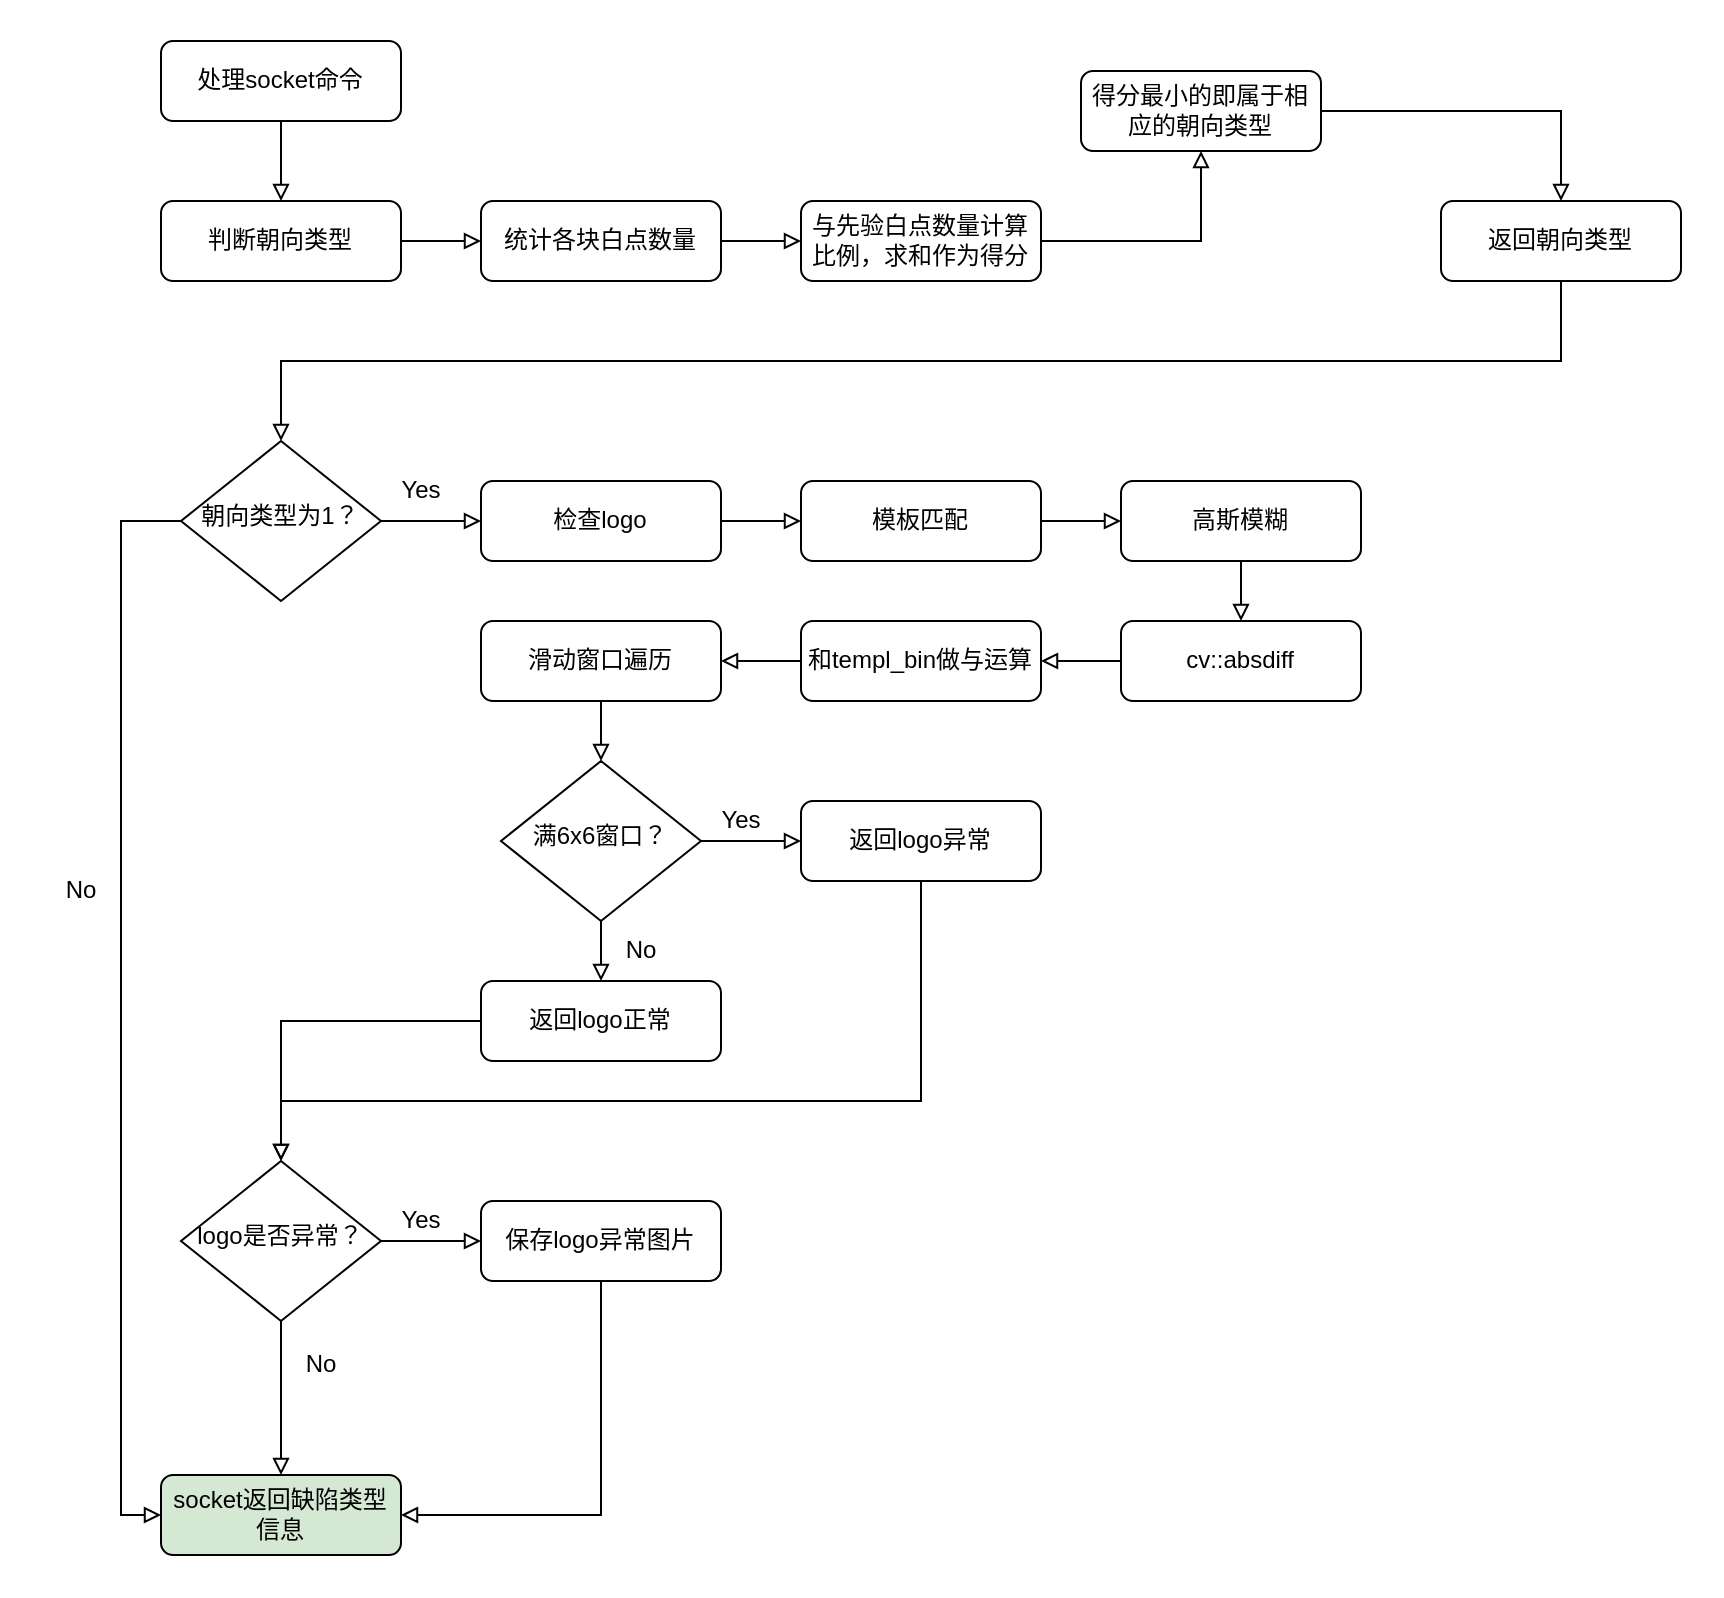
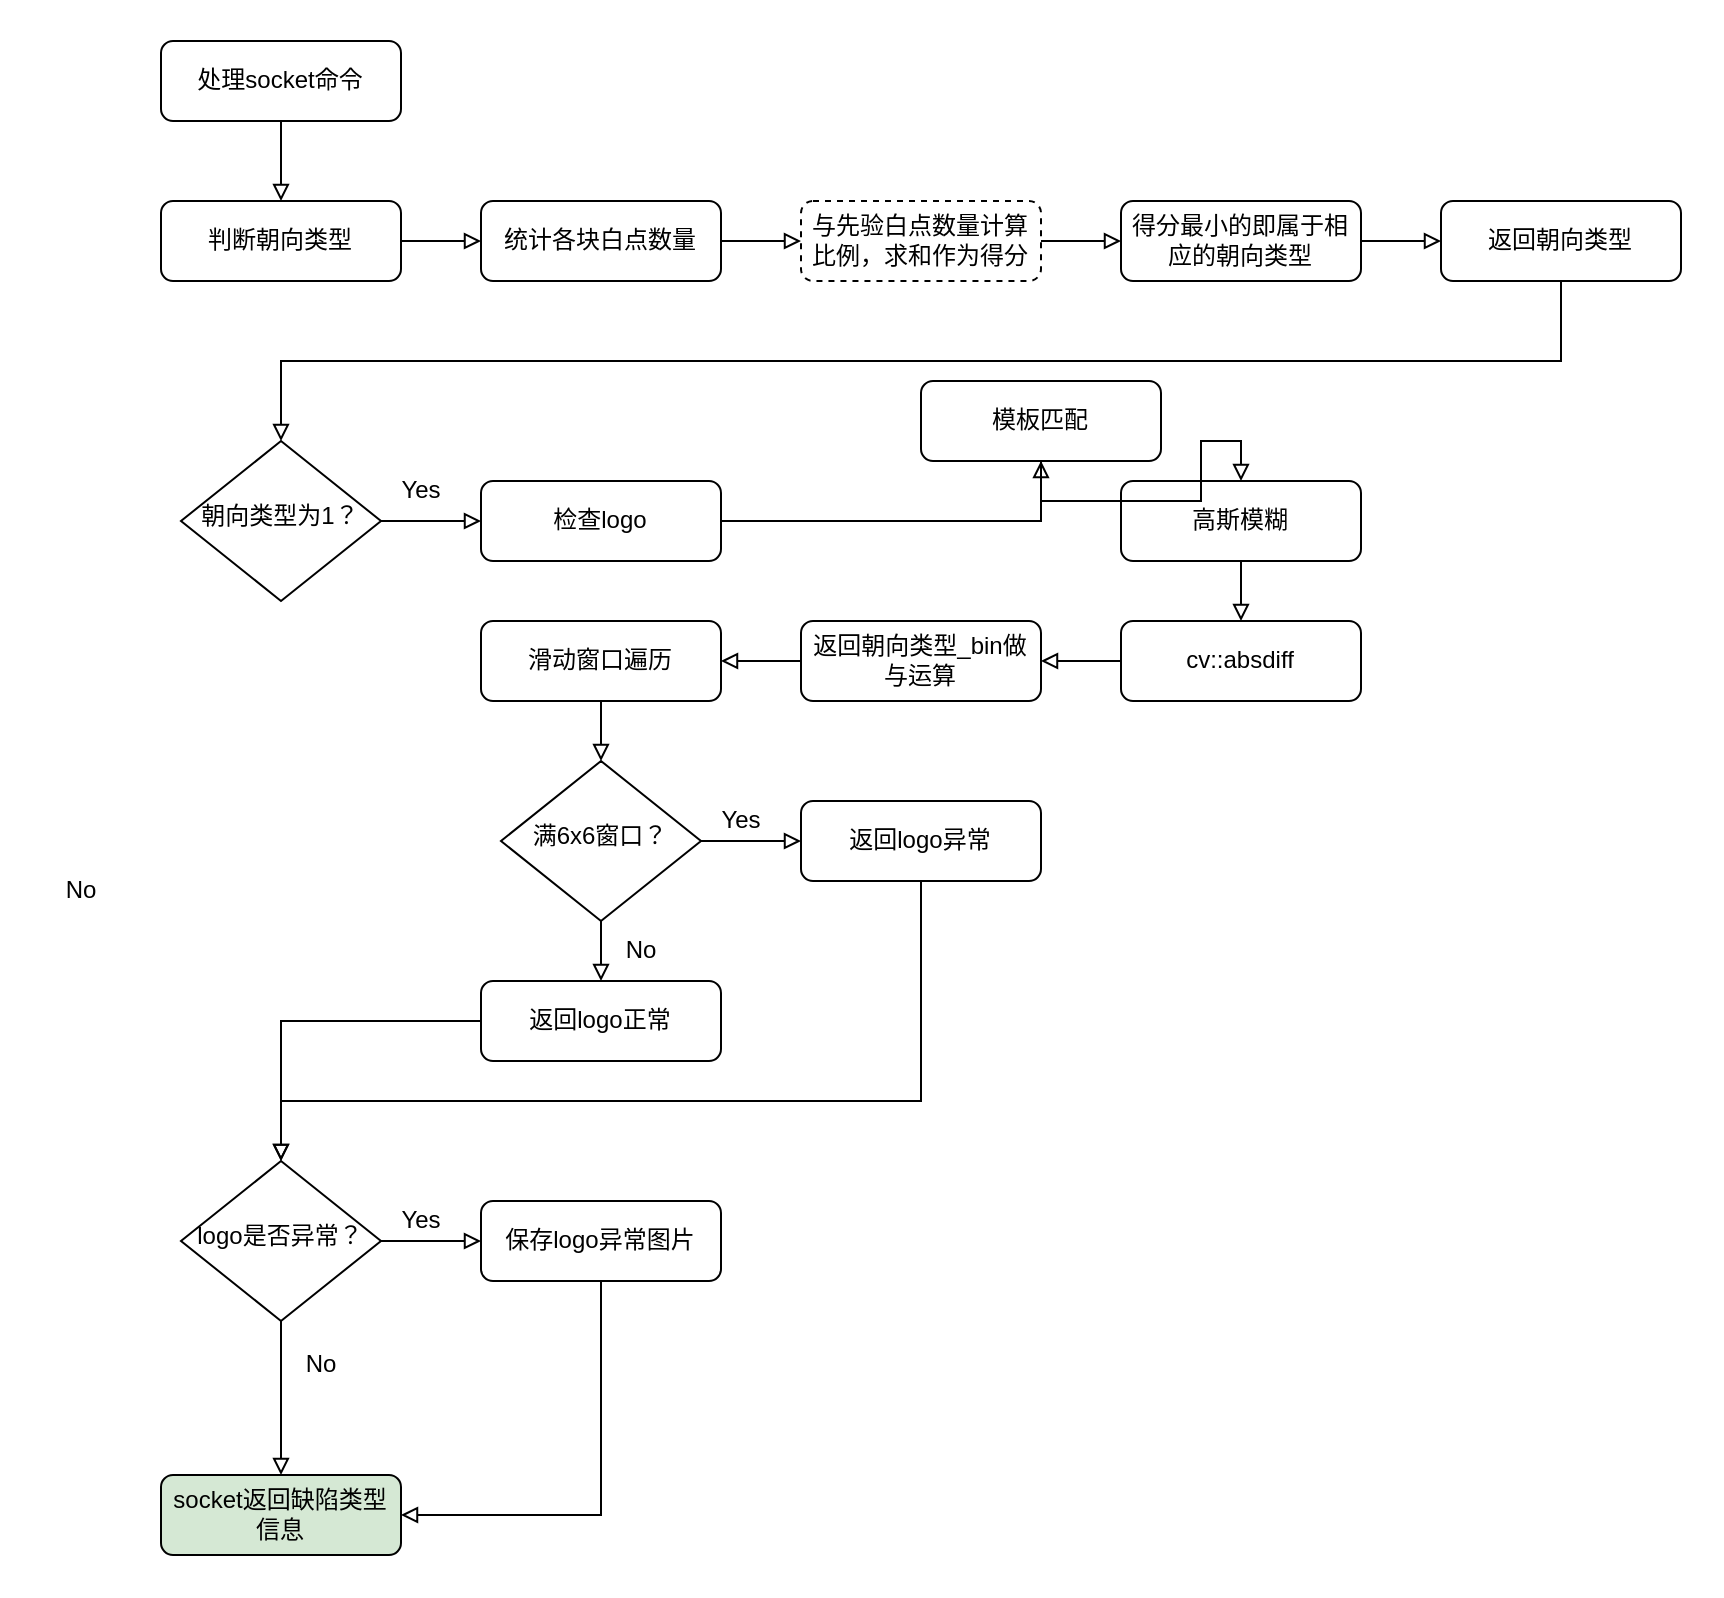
node "得分最小的即属于相应的朝向类型": moved (1201, 111) -> (1241, 241)
node "与先验白点数量计算比例，求和作为得分": style solid -> dashed
node "模板匹配": moved (921, 521) -> (1041, 421)
node "和templ_bin做与运算": label "和templ_bin做与运算" -> "返回朝向类型_bin做与运算"
edge "朝向类型为1？" -> "socket返回缺陷类型信息": removed
